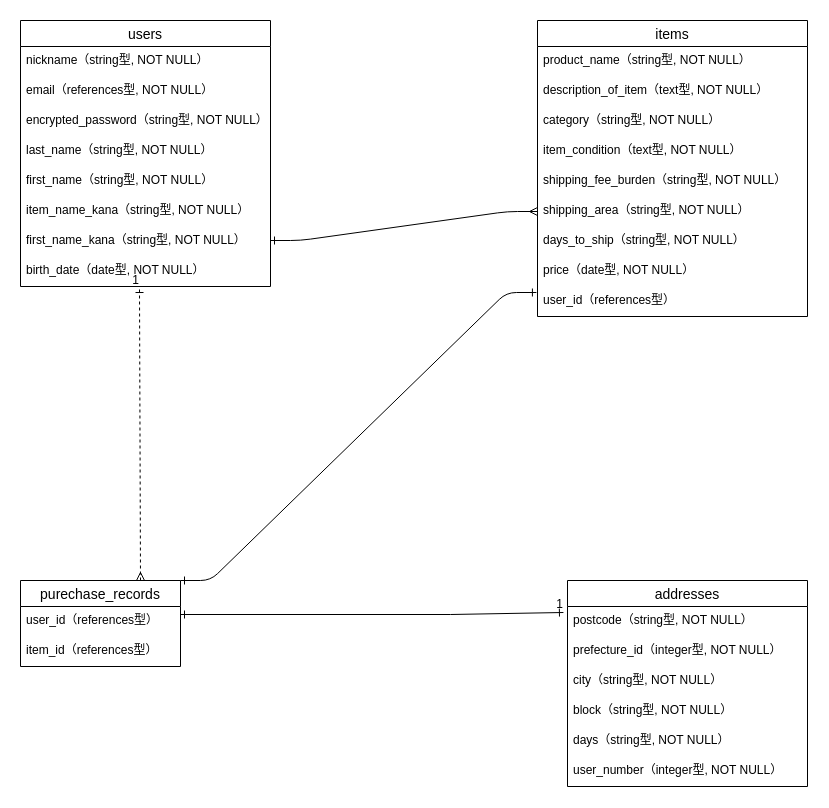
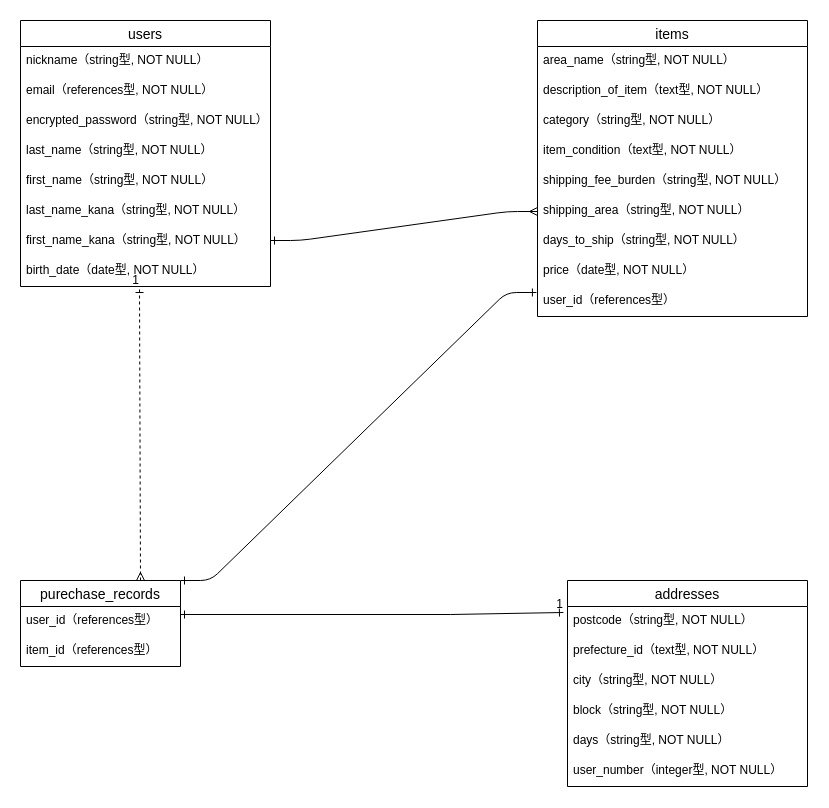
node "product_name（string型, NOT NULL）": label "product_name（string型, NOT NULL）" -> "area_name（string型, NOT NULL）"
node "item_name_kana（string型, NOT NULL）": label "item_name_kana（string型, NOT NULL）" -> "last_name_kana（string型, NOT NULL）"
node "prefecture_id（integer型, NOT NULL）": label "prefecture_id（integer型, NOT NULL）" -> "prefecture_id（text型, NOT NULL）"
